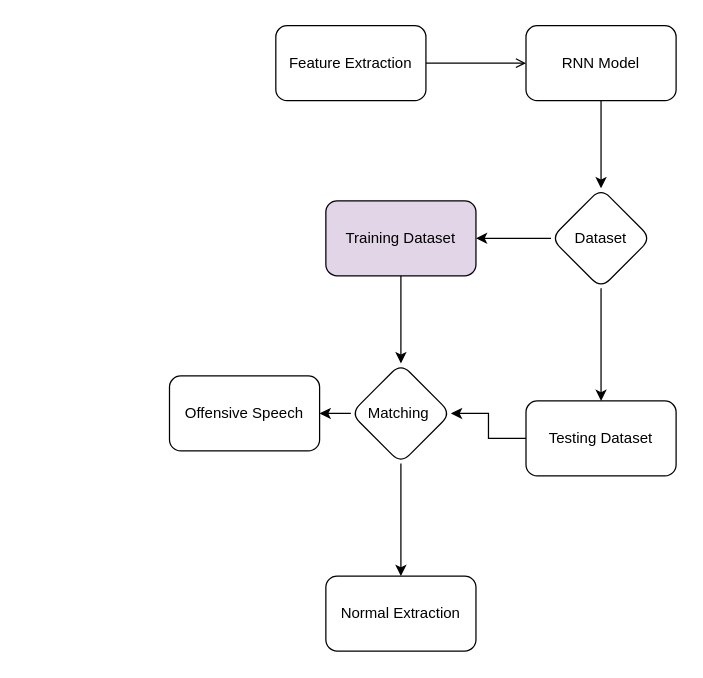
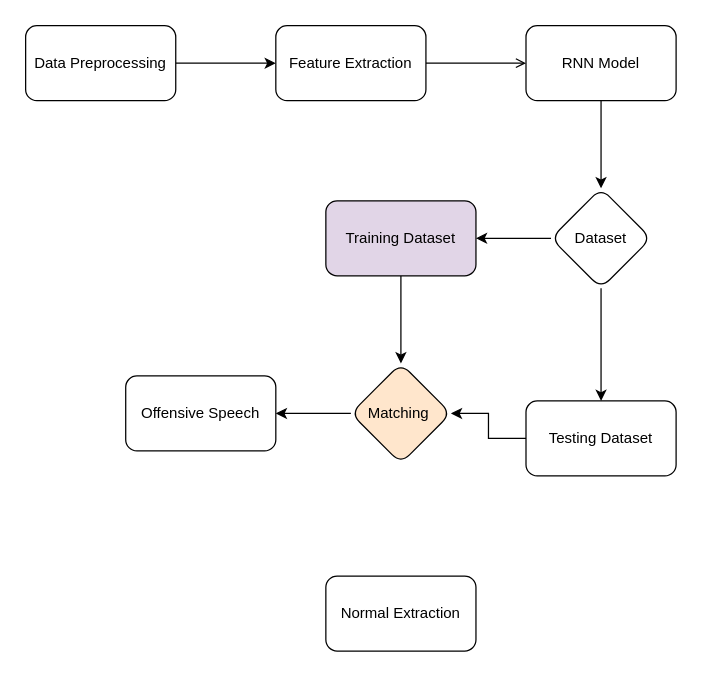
node "Data Preprocessing": added
edge "Data Preprocessing" -> "Feature Extraction": added
node "Offensive Speech": moved (244, 413) -> (201, 413)
node "Matching": fillcolor #ffffff -> #ffe6cc
edge "Matching" -> "Normal Extraction": removed
